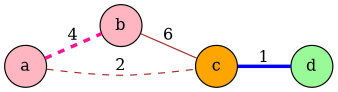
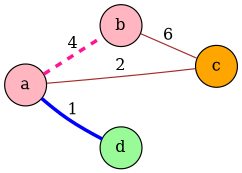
edge "c" -- "d": now "a" -- "d"
edge "a" -- "c": style dashed -> solid
